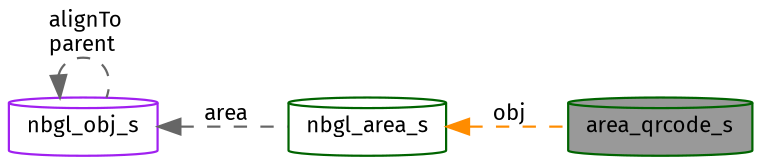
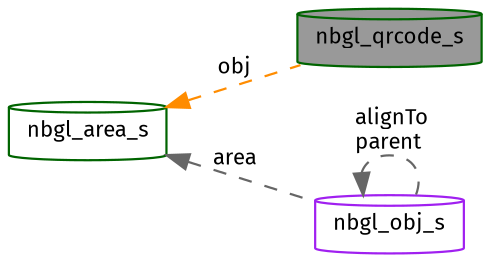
edge "nbgl_area_s" -> "nbgl_obj_s": reversed
node "area_qrcode_s": label "area_qrcode_s" -> "nbgl_qrcode_s"
